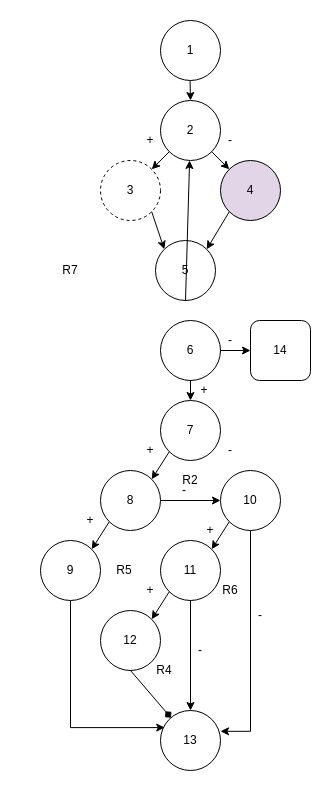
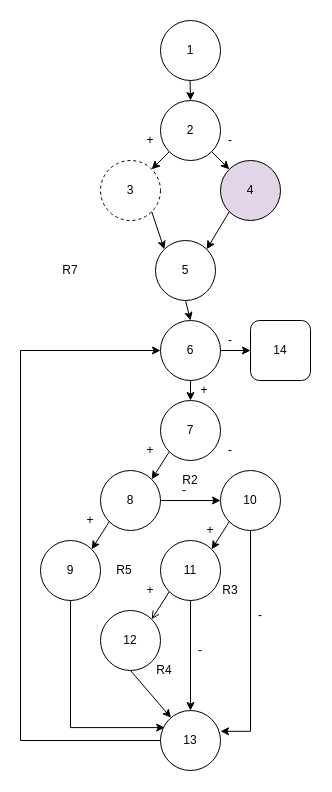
edge "5" -> "2": now "5" -> "6"
edge "13" -> "6": added
node "R6": label "R6" -> "R3"
edge "11" -> "12": arrowhead classic -> open
edge "12" -> "13": arrowhead diamond -> classic
